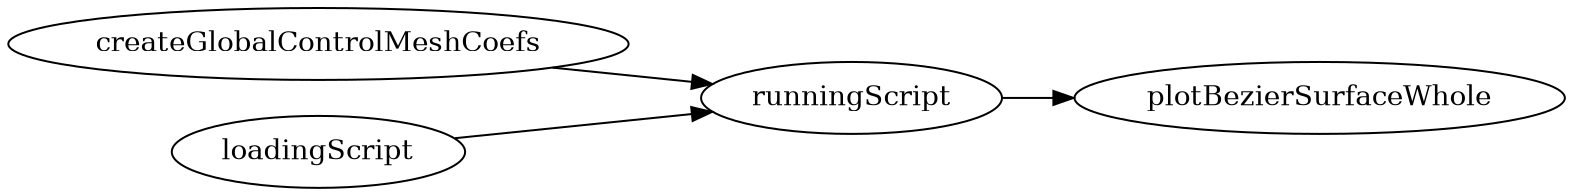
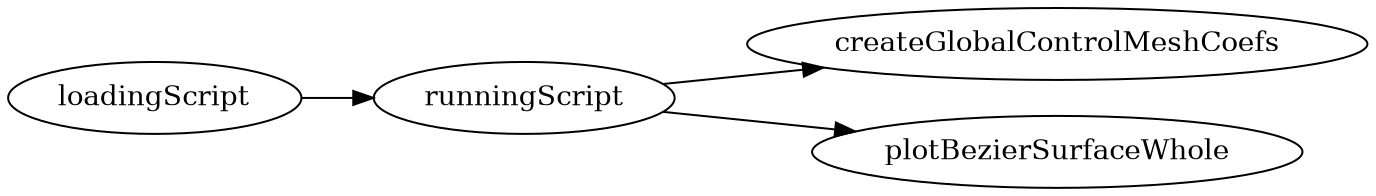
edge "createGlobalControlMeshCoefs" -> "runningScript": reversed
